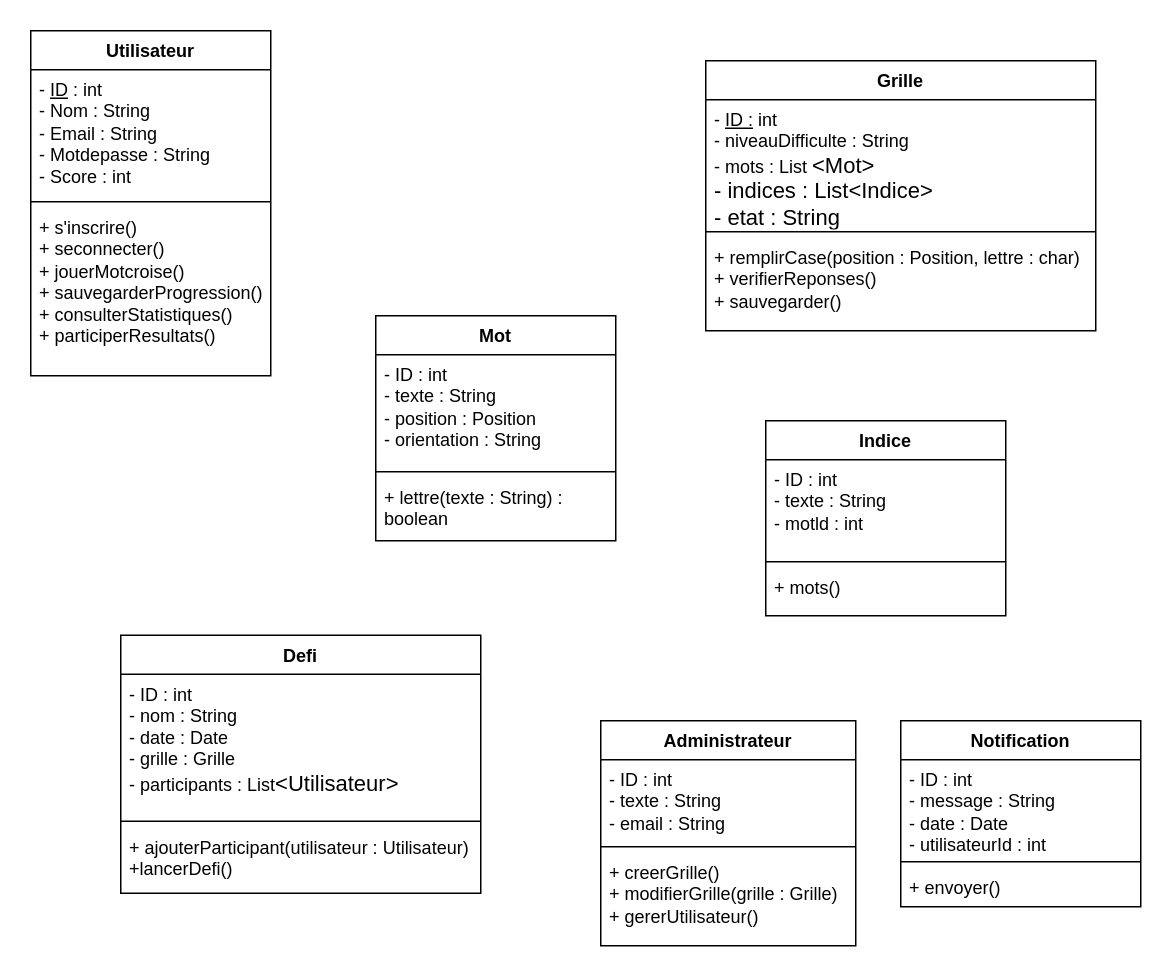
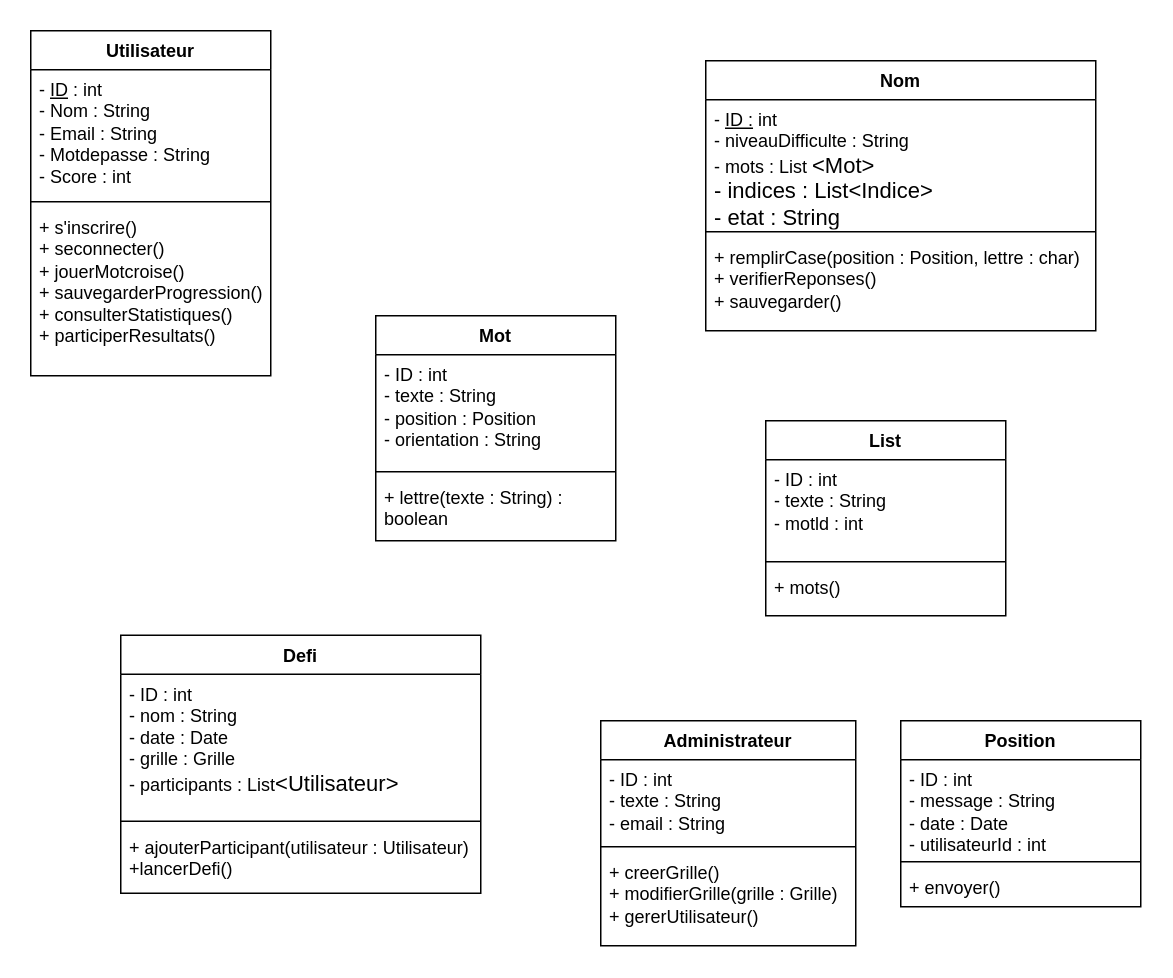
node "Grille": label "Grille" -> "Nom"
node "Indice": label "Indice" -> "List"
node "Notification": label "Notification" -> "Position"
